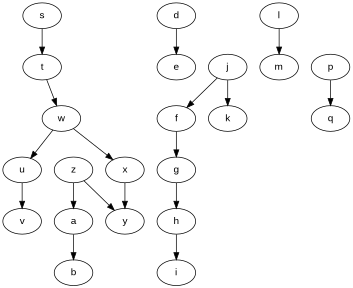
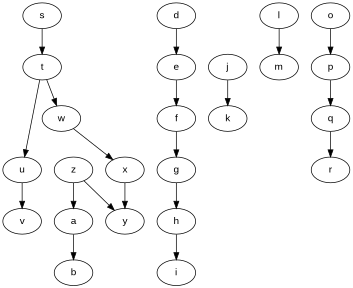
node "o": added
edge "j" -> "f": now "e" -> "f"
edge "w" -> "u": now "t" -> "u"
node "r": added
